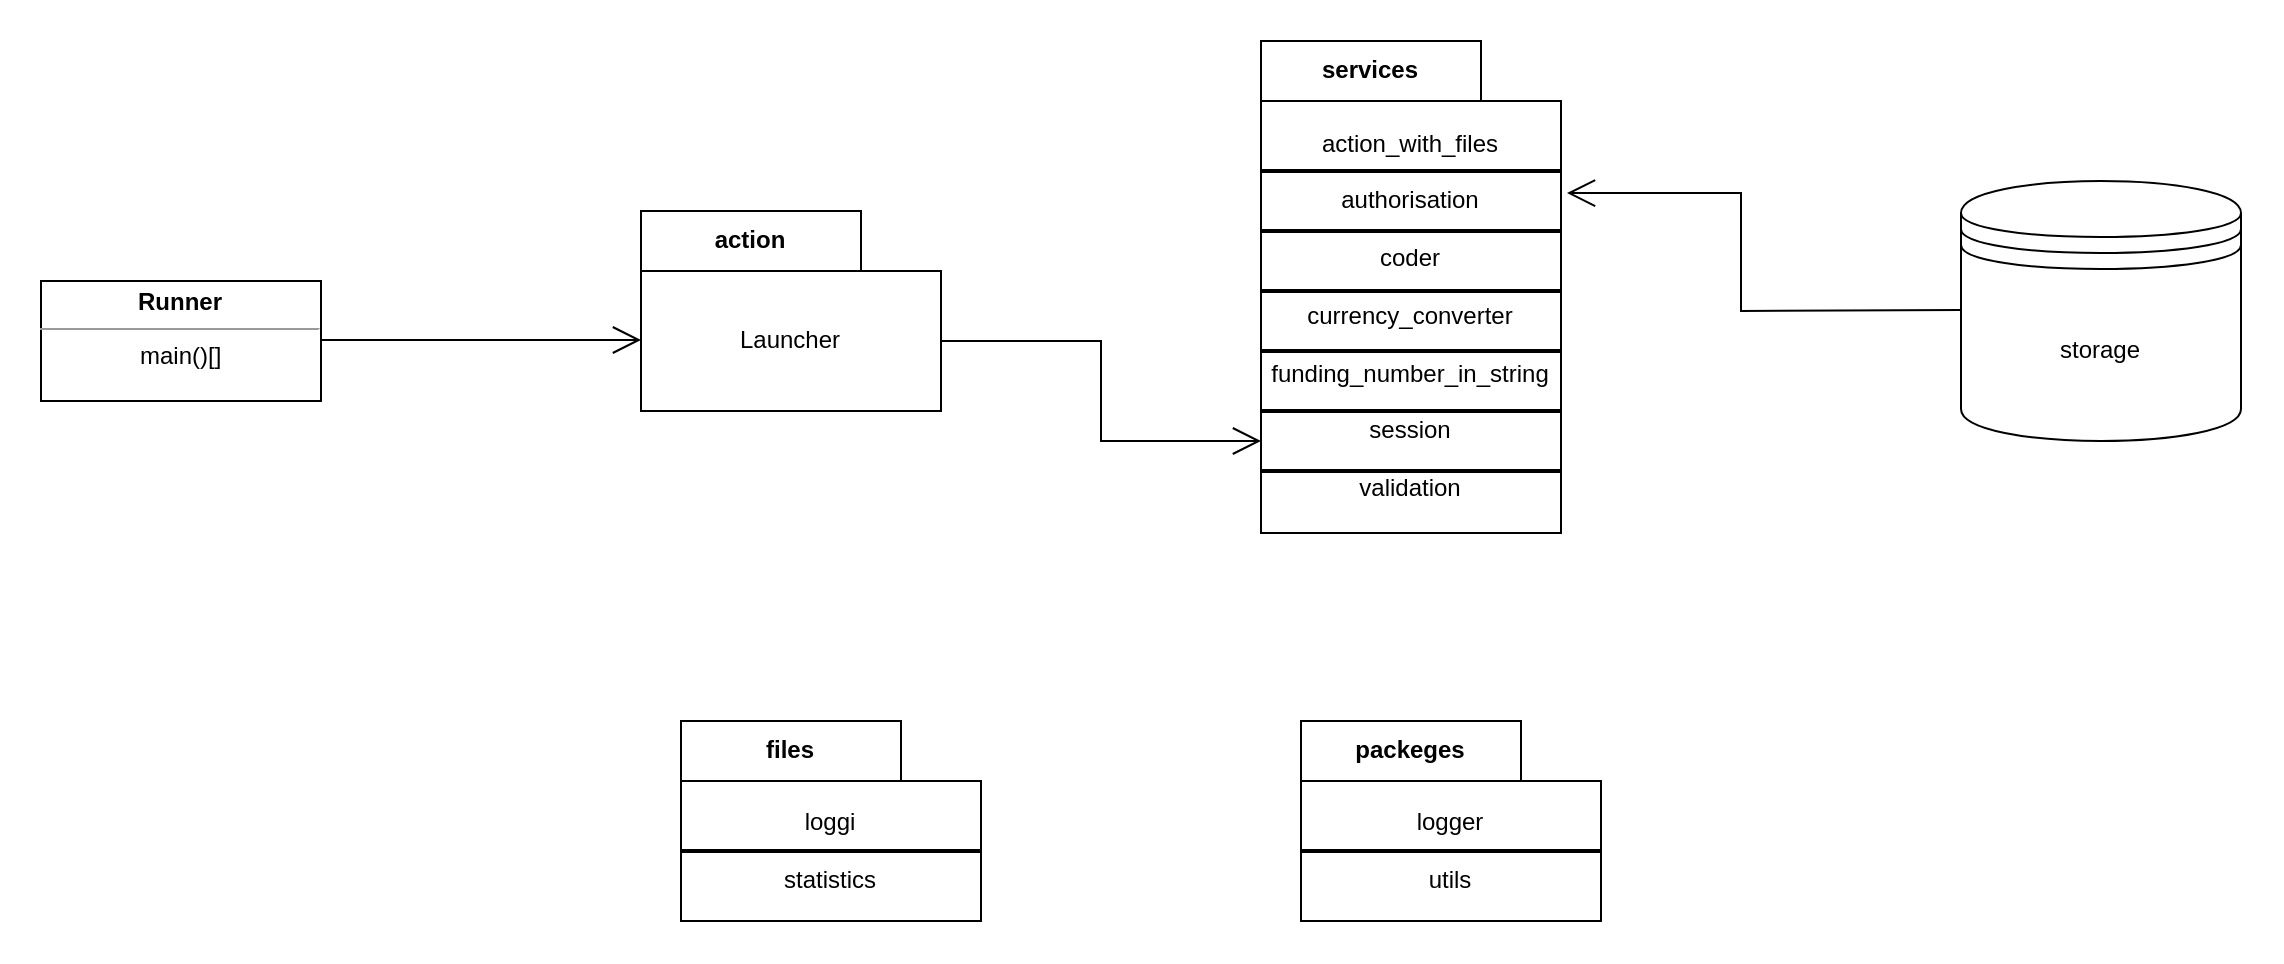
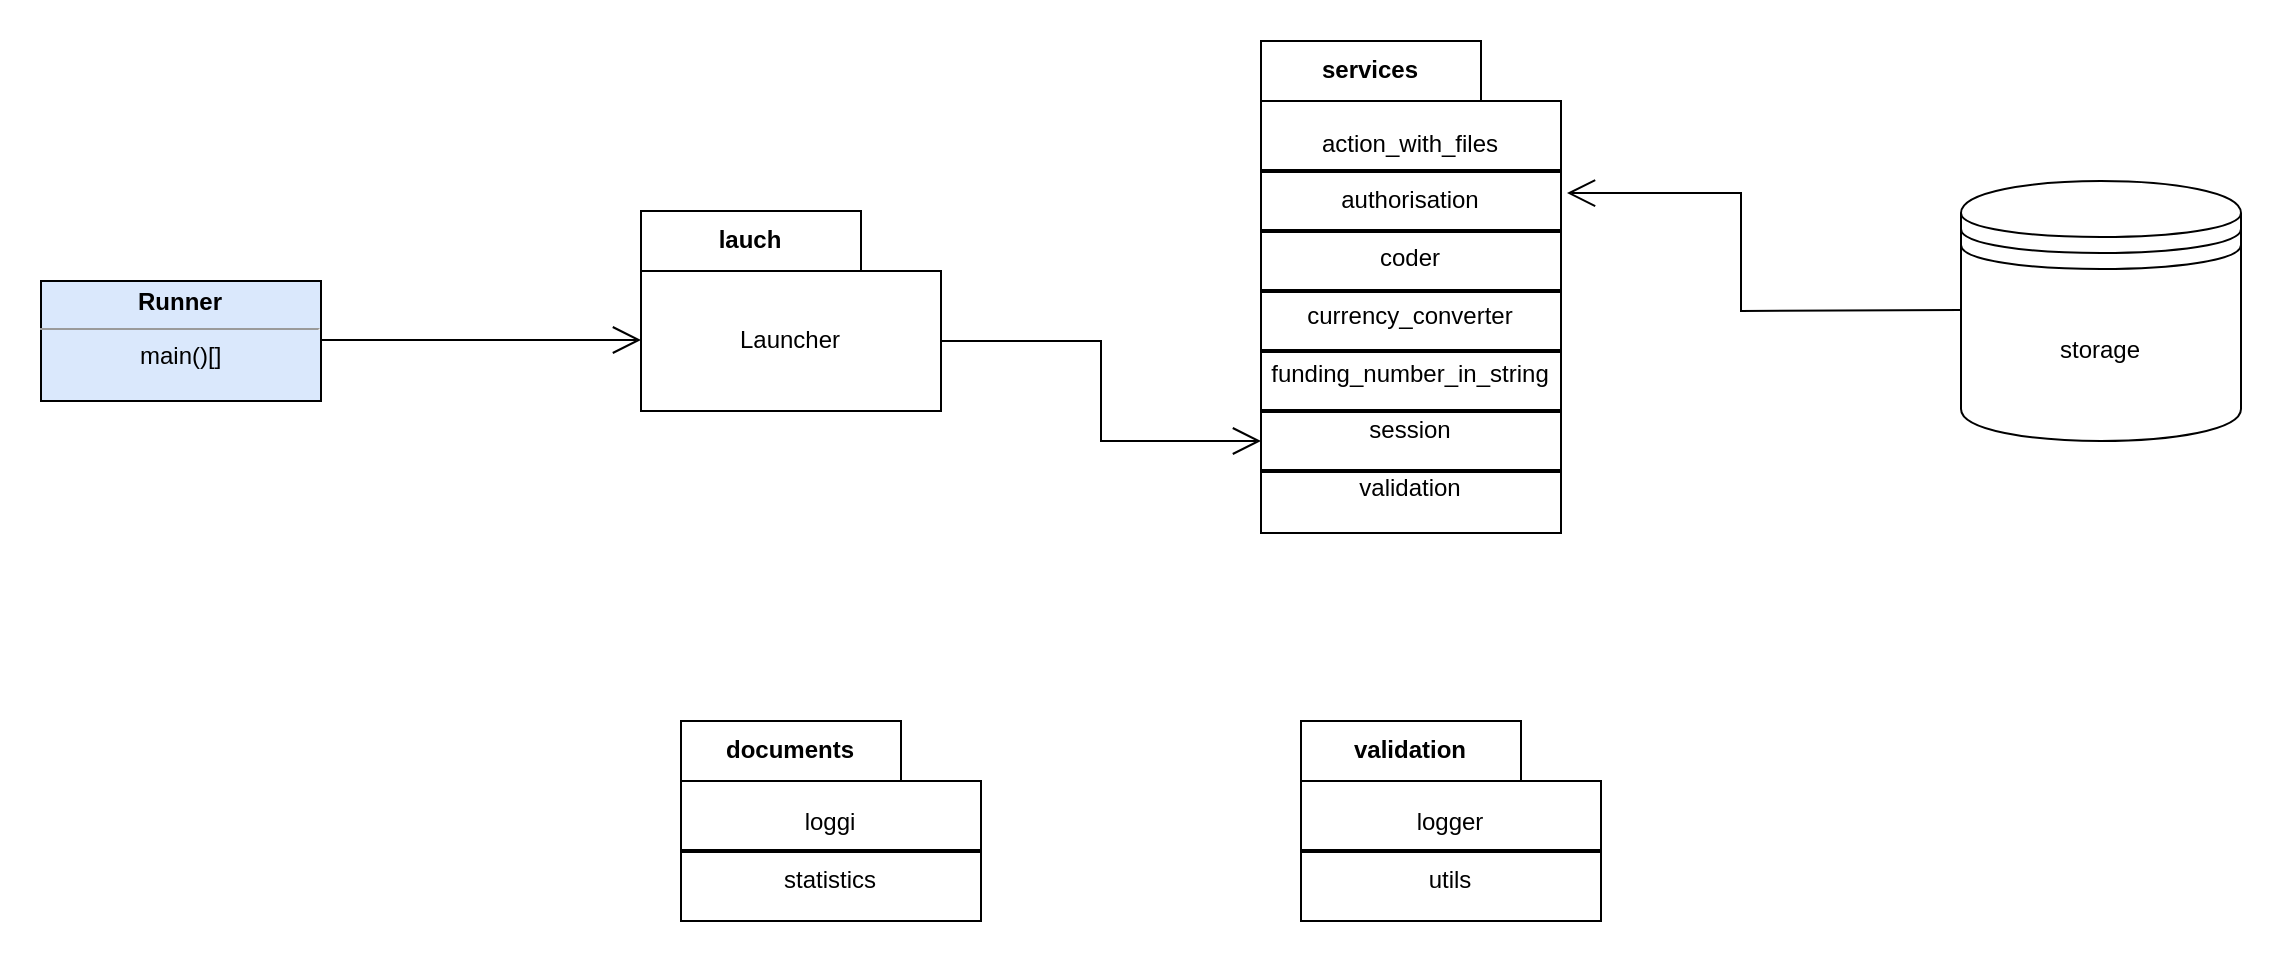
node "action": label "action" -> "lauch"
node "Runner main()[]": fillcolor #ffffff -> #dae8fc
node "files": label "files" -> "documents"
node "packeges": label "packeges" -> "validation"
